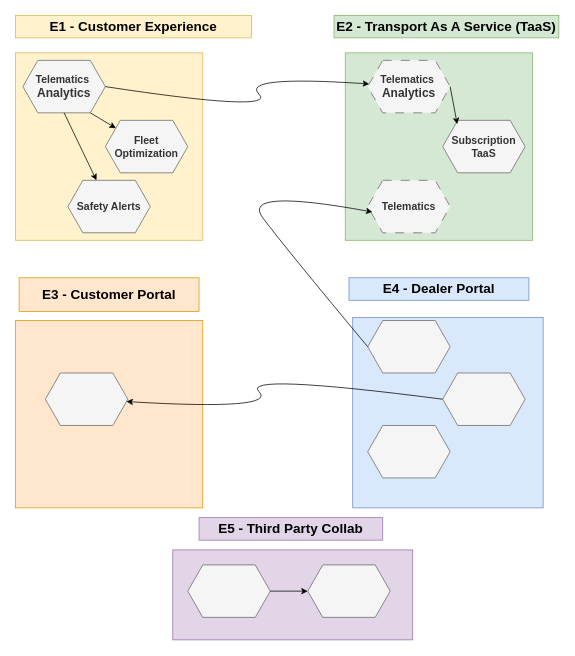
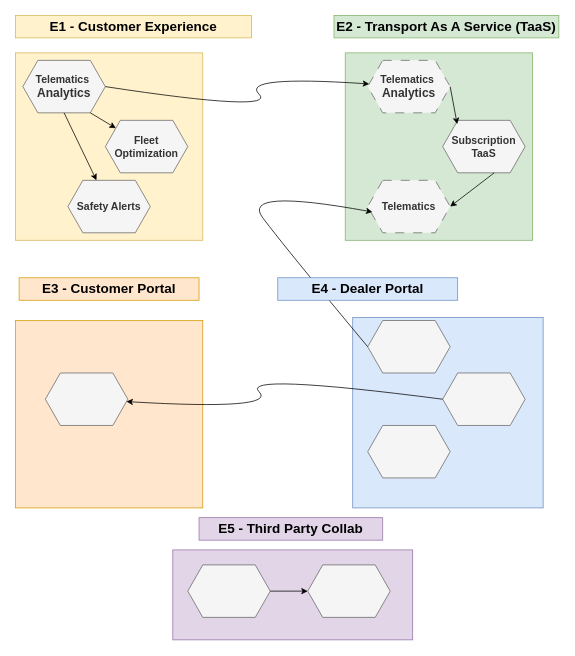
edge "Subscription TaaS" -> "Telematics": added
node "E4 - Dealer Portal": moved (439, 289) -> (368, 289)
node "E3 - Customer Portal": size 180x34 -> 180x23
